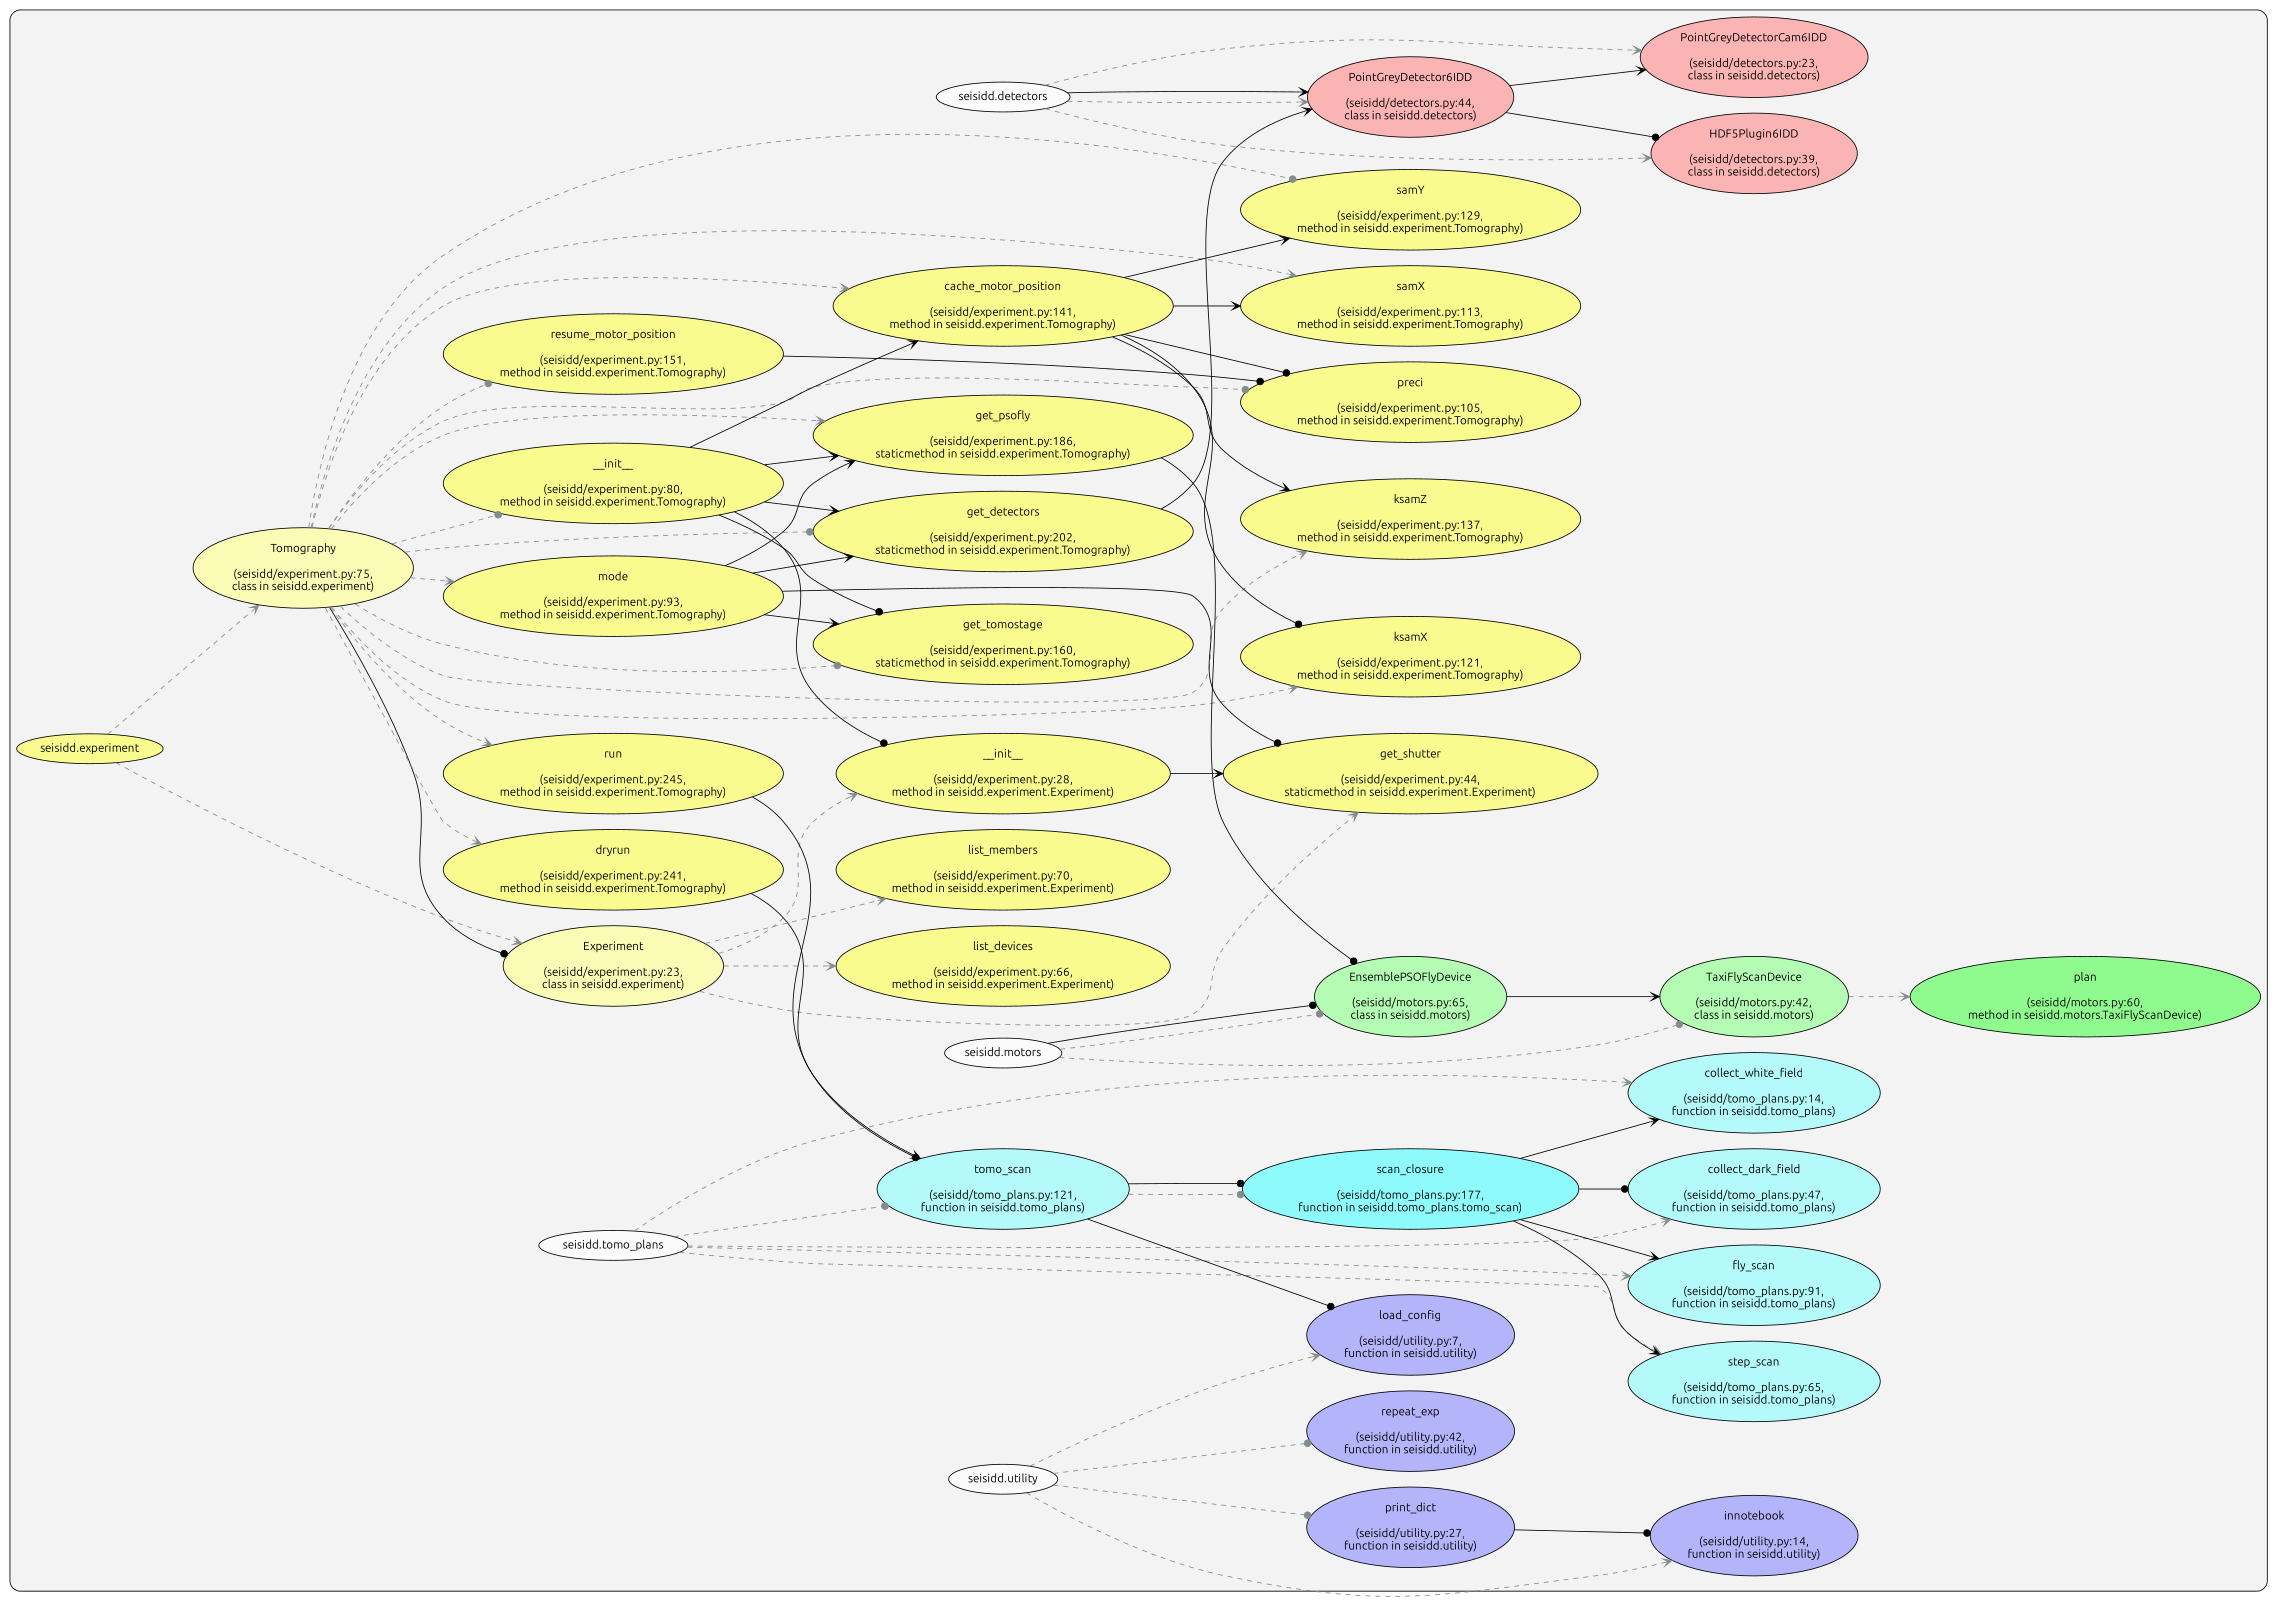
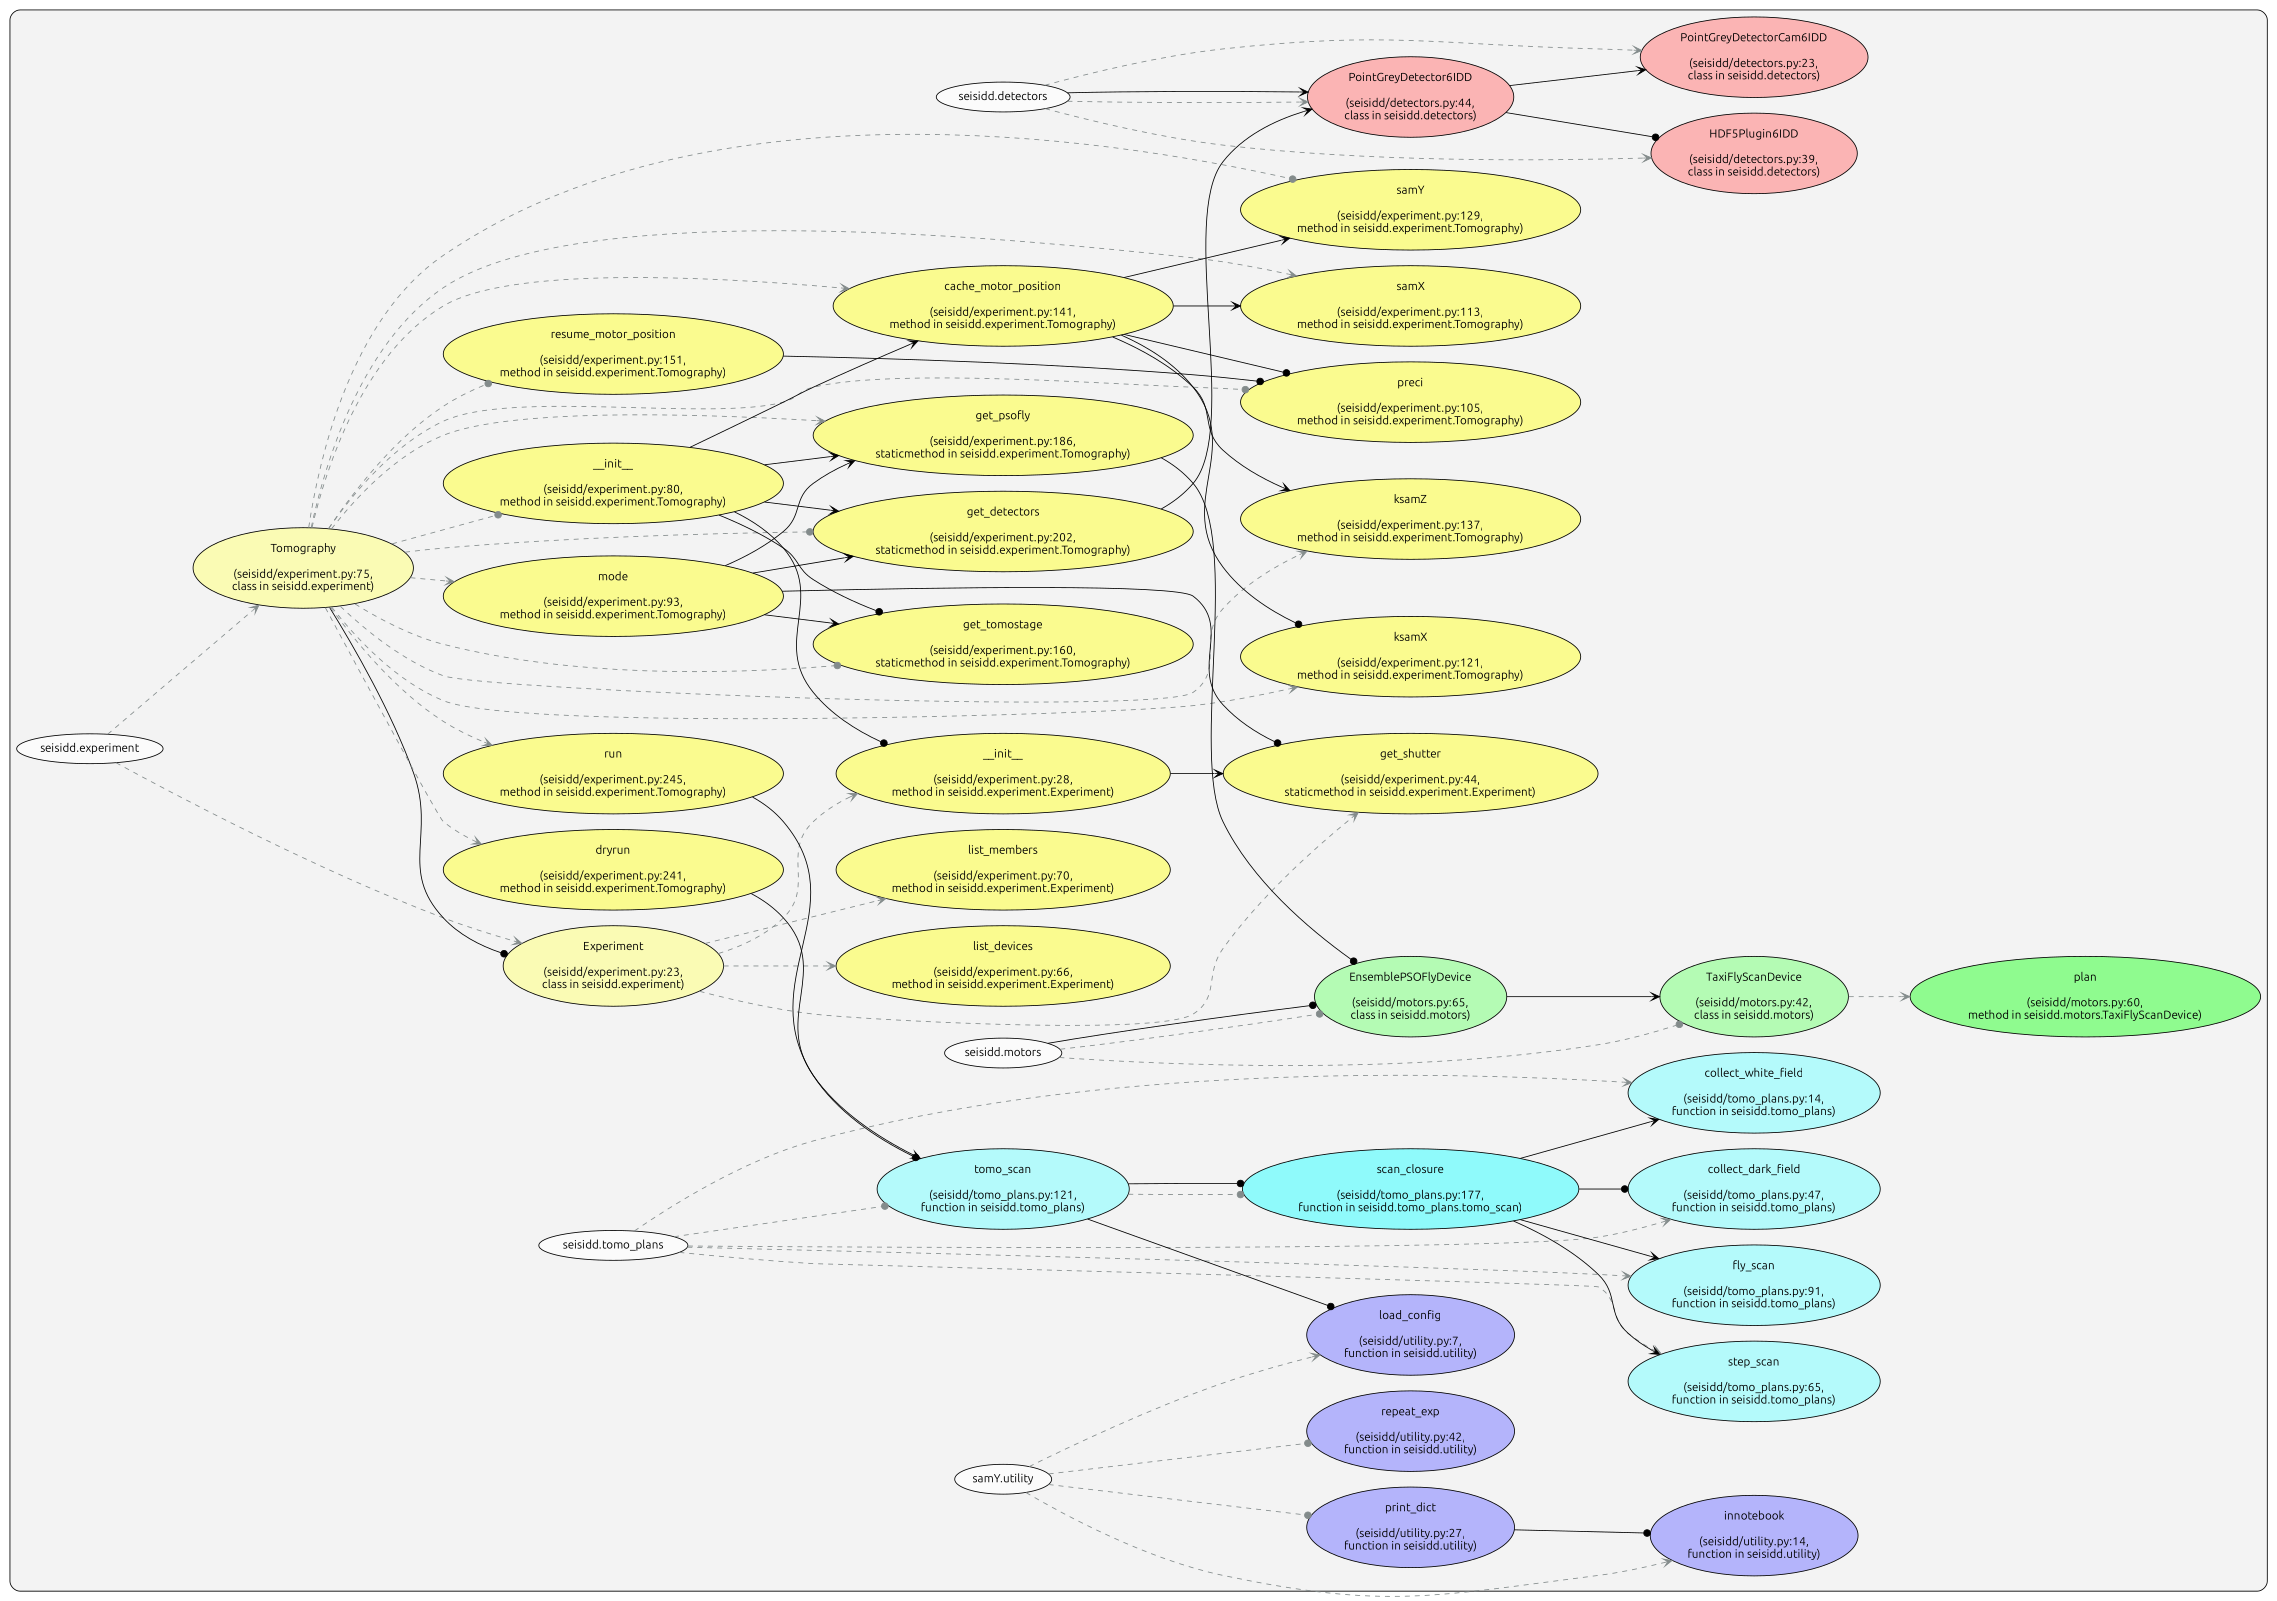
node "seisidd.experiment": fillcolor #feff65b2 -> #ffffffb2
node "seisidd.utility": label "seisidd.utility" -> "samY.utility"
